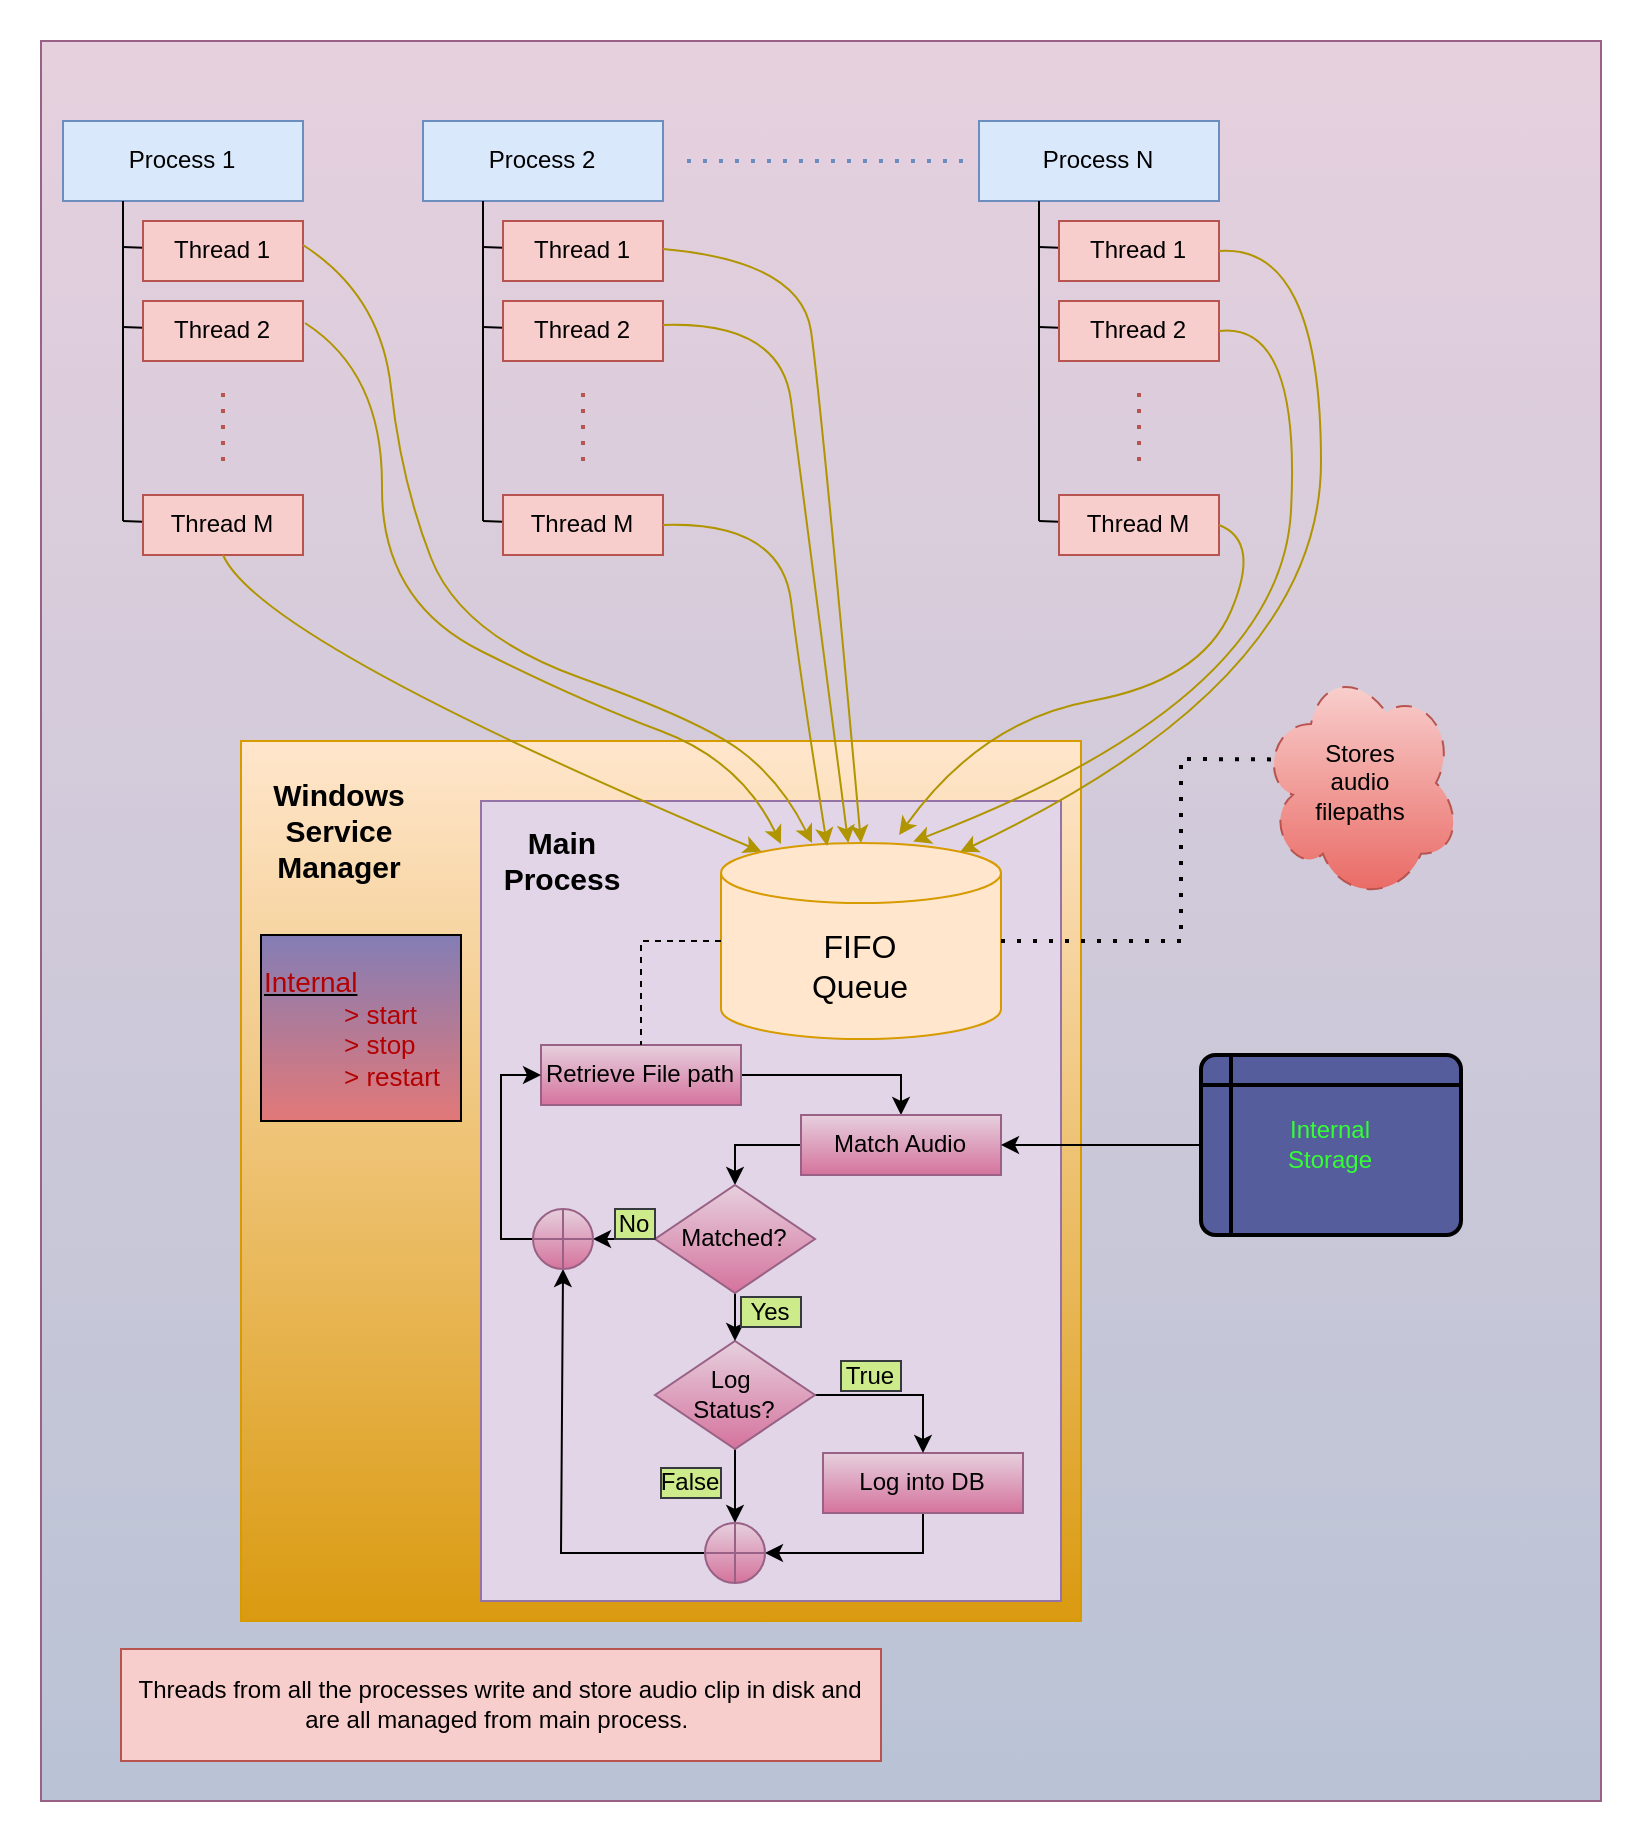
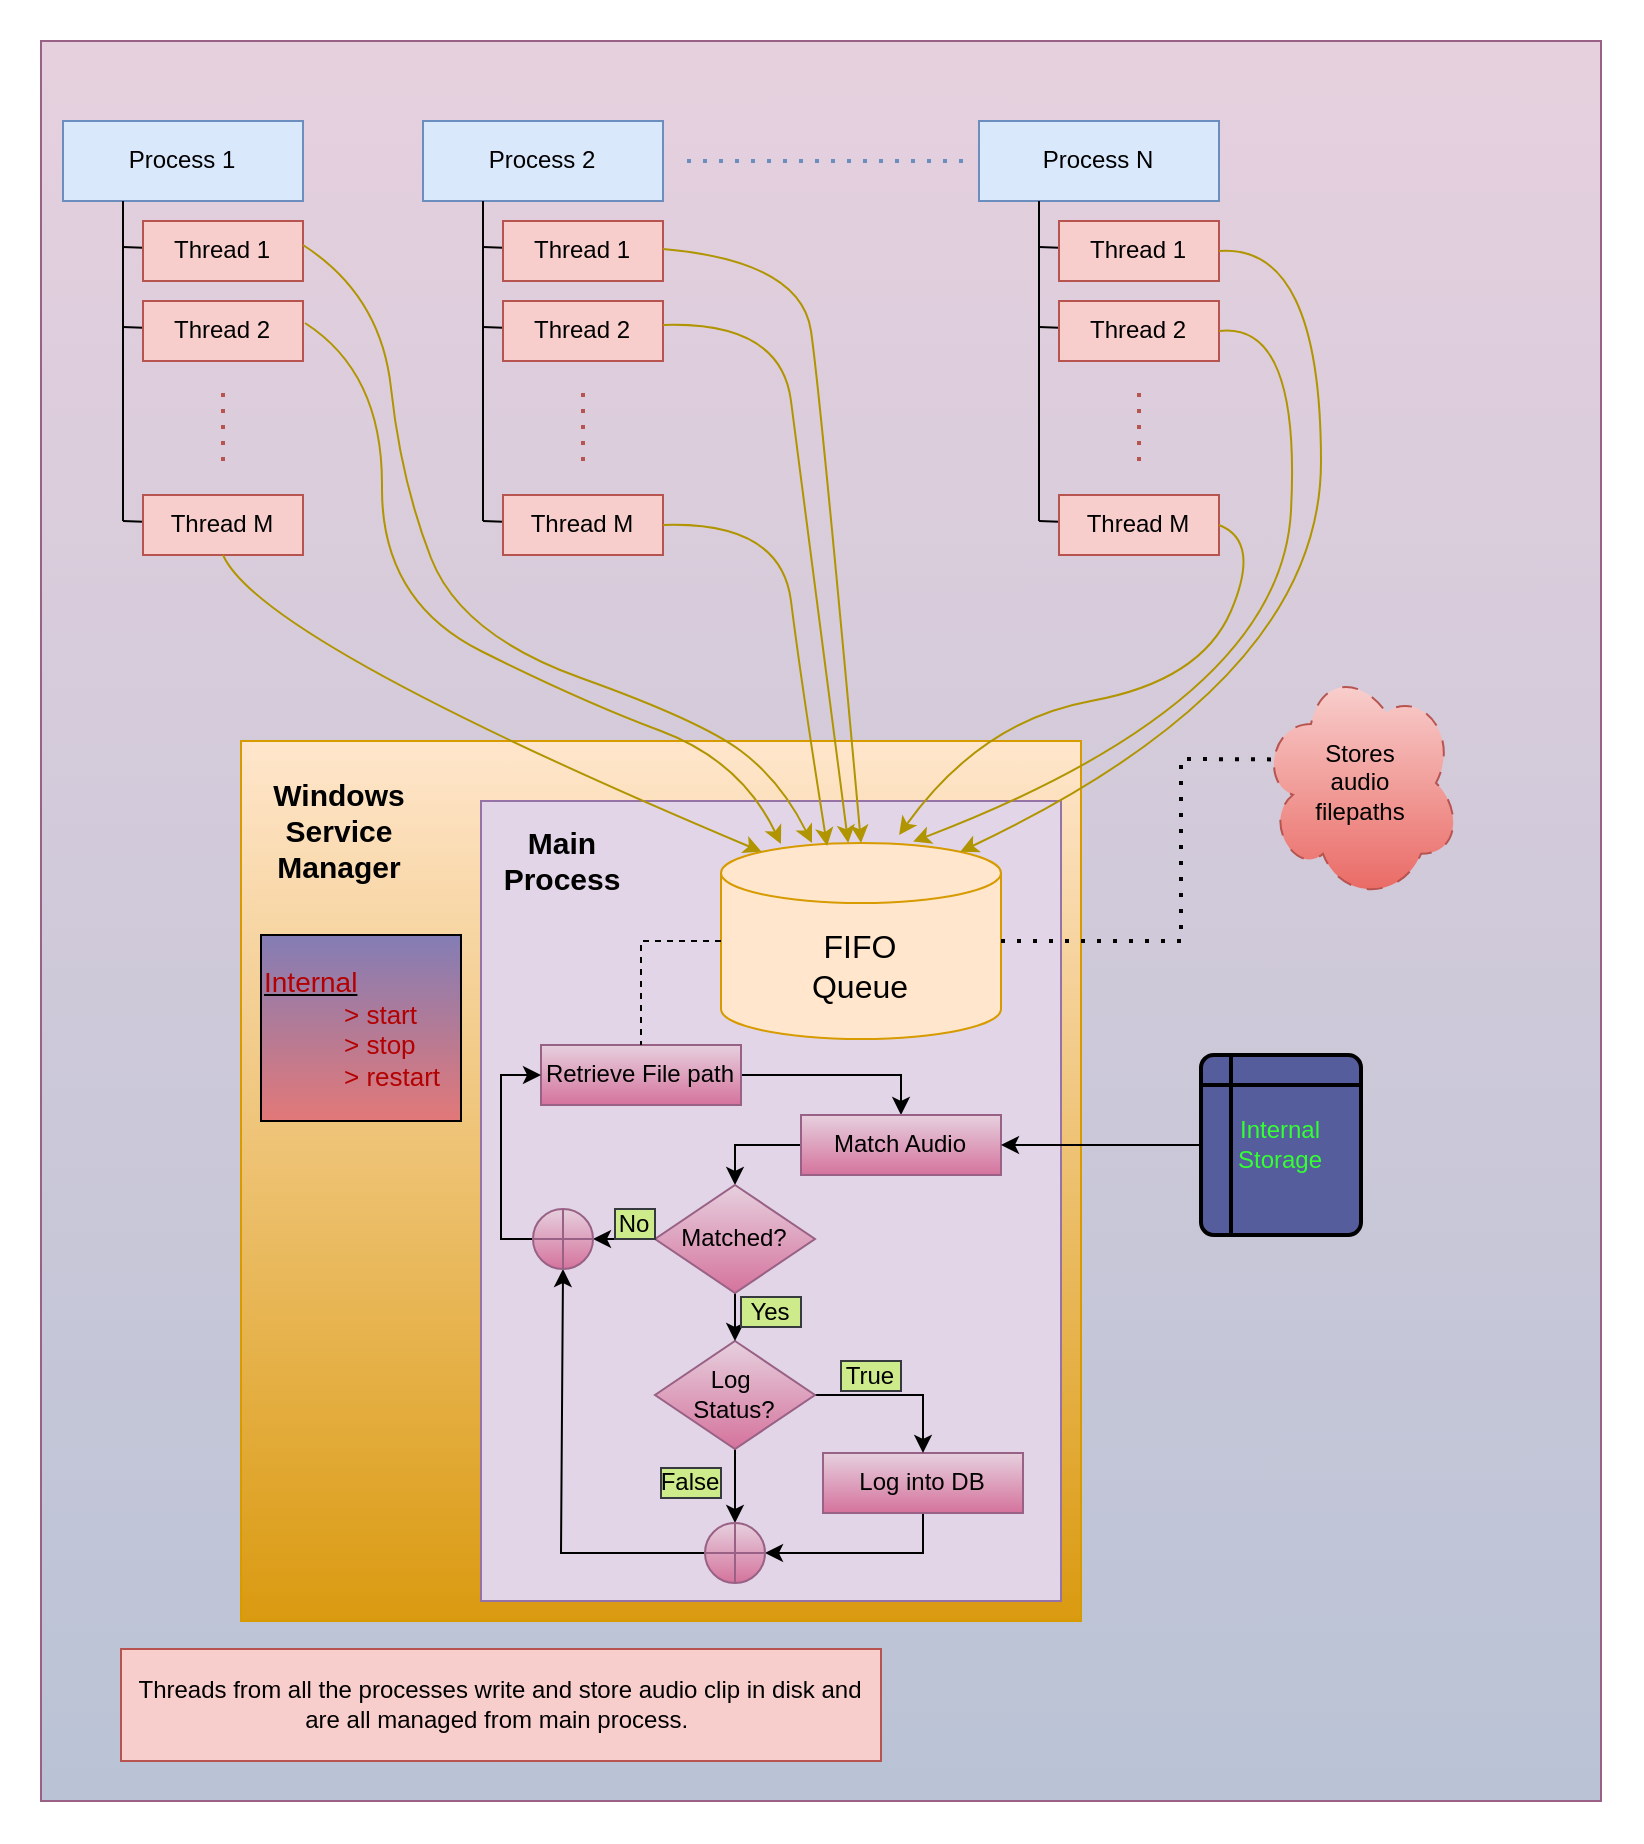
node "Internal Storage": size 260x180 -> 160x180
